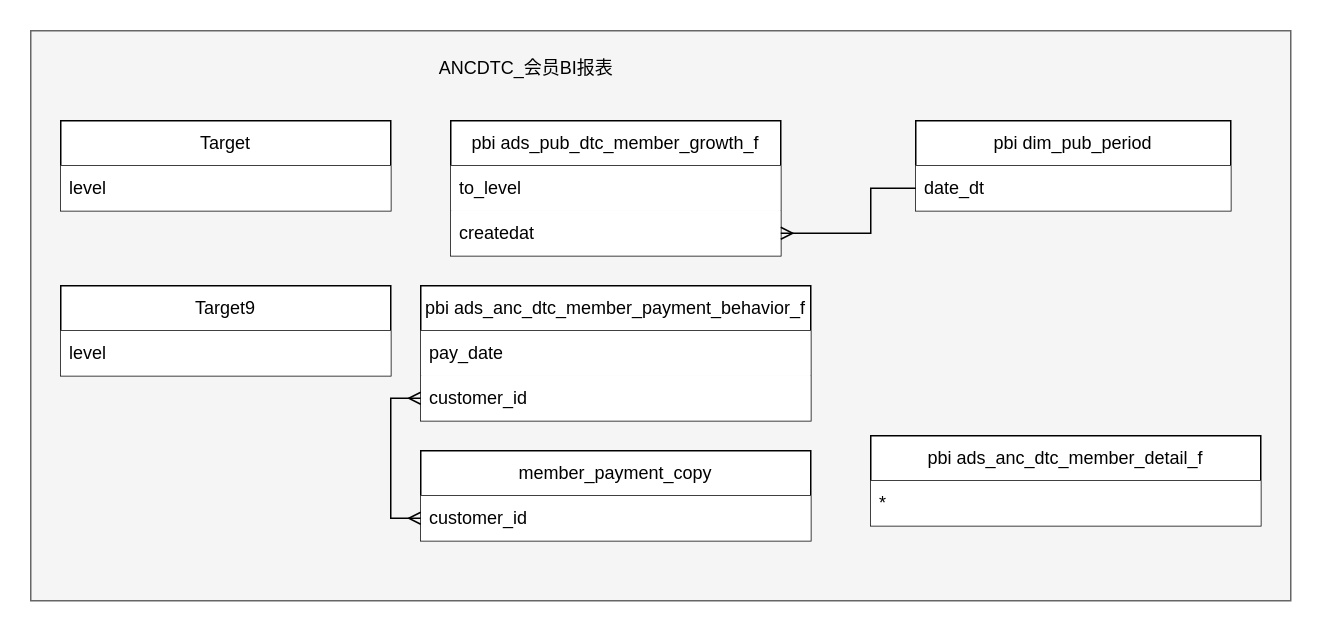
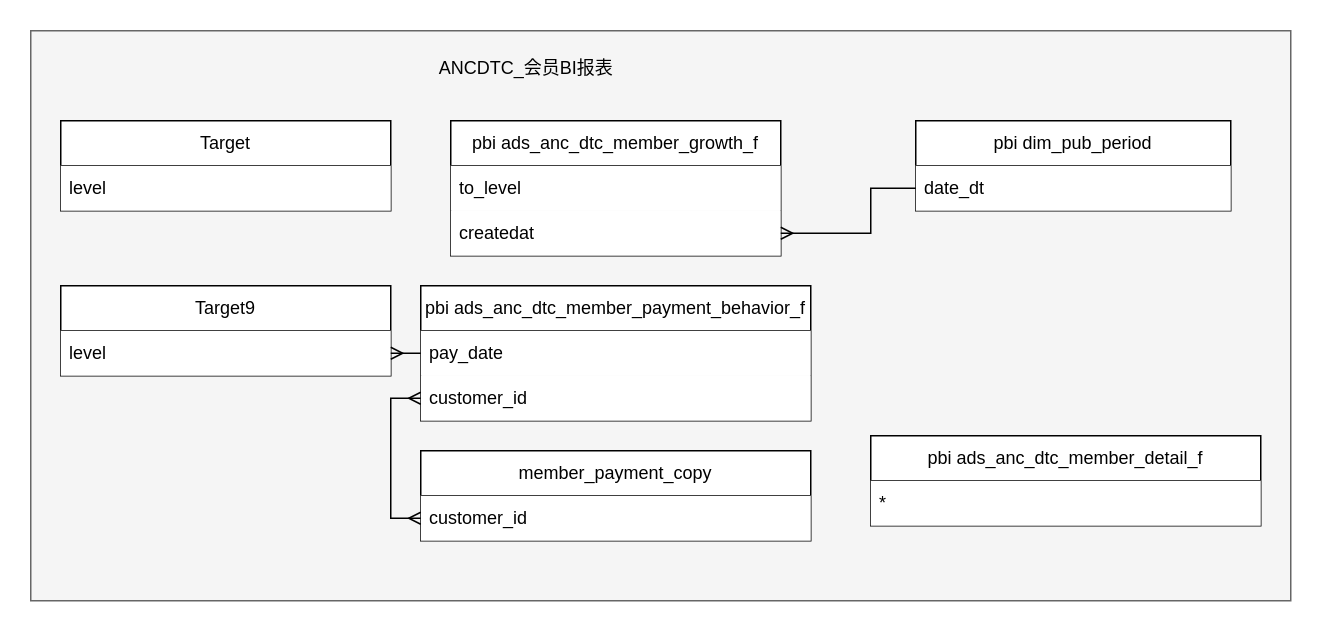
node "pbi ads_pub_dtc_member_growth_f": label "pbi ads_pub_dtc_member_growth_f" -> "pbi ads_anc_dtc_member_growth_f"
edge "pay_date" -> "Target9": added
